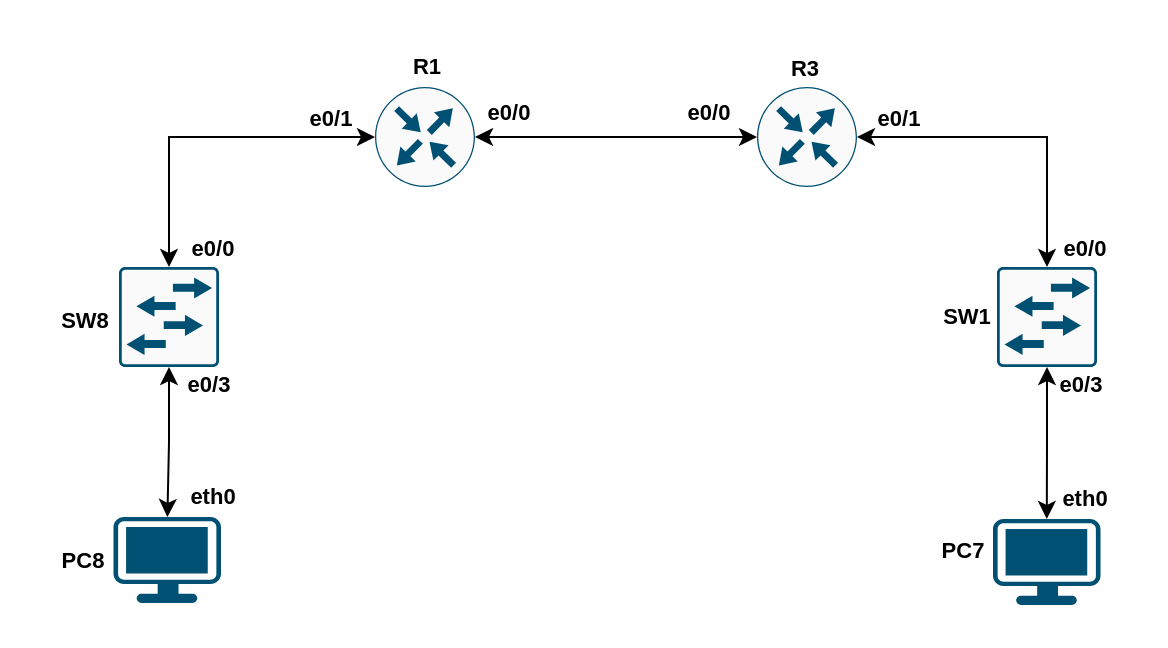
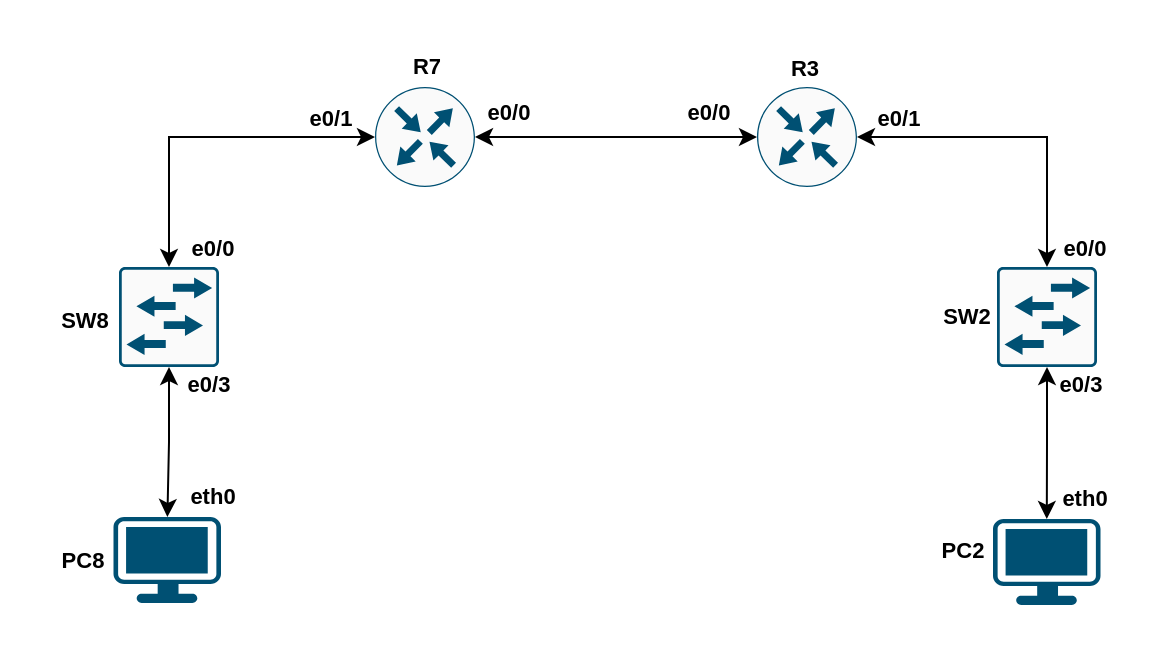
node "R1": label "R1" -> "R7"
node "SW1": label "SW1" -> "SW2"
node "PC7": label "PC7" -> "PC2"
